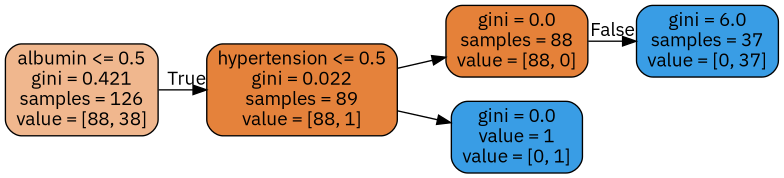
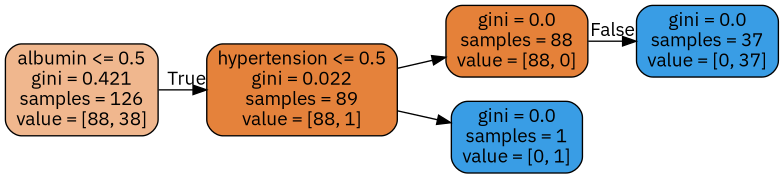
node "gini = 6.0 samples = 37 value = [0, 37]": label "gini = 6.0 samples = 37 value = [0, 37]" -> "gini = 0.0 samples = 37 value = [0, 37]"
node "gini = 0.0 value = 1 value = [0, 1]": label "gini = 0.0 value = 1 value = [0, 1]" -> "gini = 0.0 samples = 1 value = [0, 1]"
